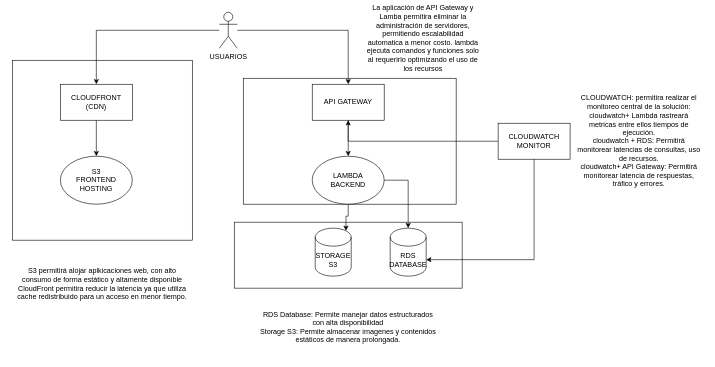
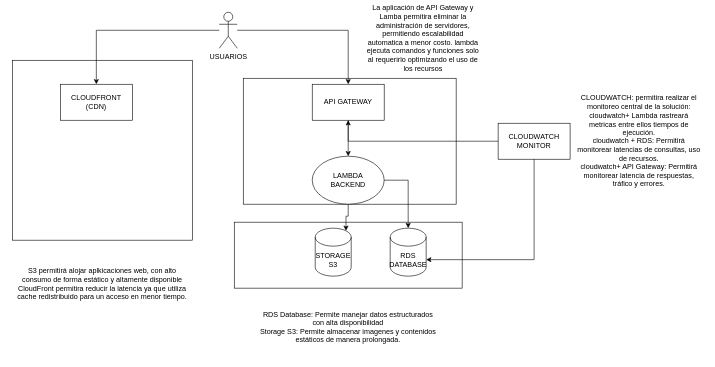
edge "CLOUDFRONT (CDN)" -> "S3 FRONTEND HOSTING": removed
node "S3 FRONTEND HOSTING": removed
